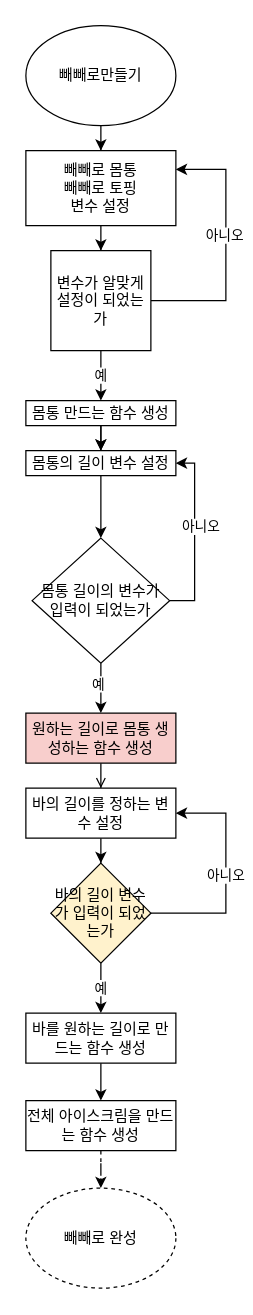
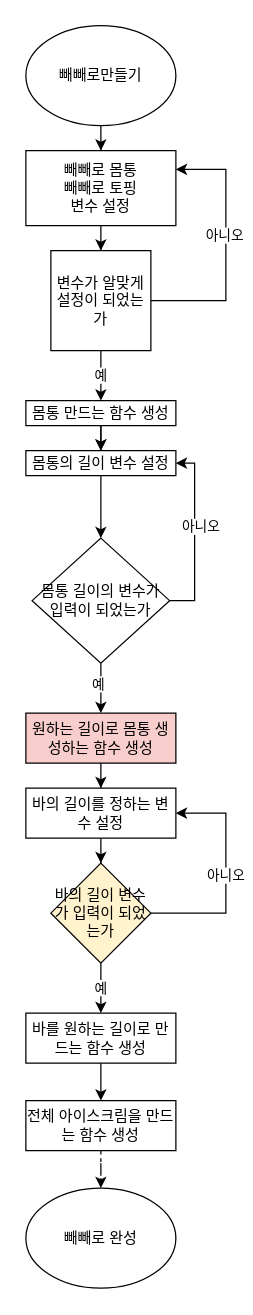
edge "원하는 길이로 몸통 생성하는 함수 생성" -> "바의 길이를 정하는 변수 설정": arrowhead open -> classic
node "빼빼로 완성": style dashed -> solid
